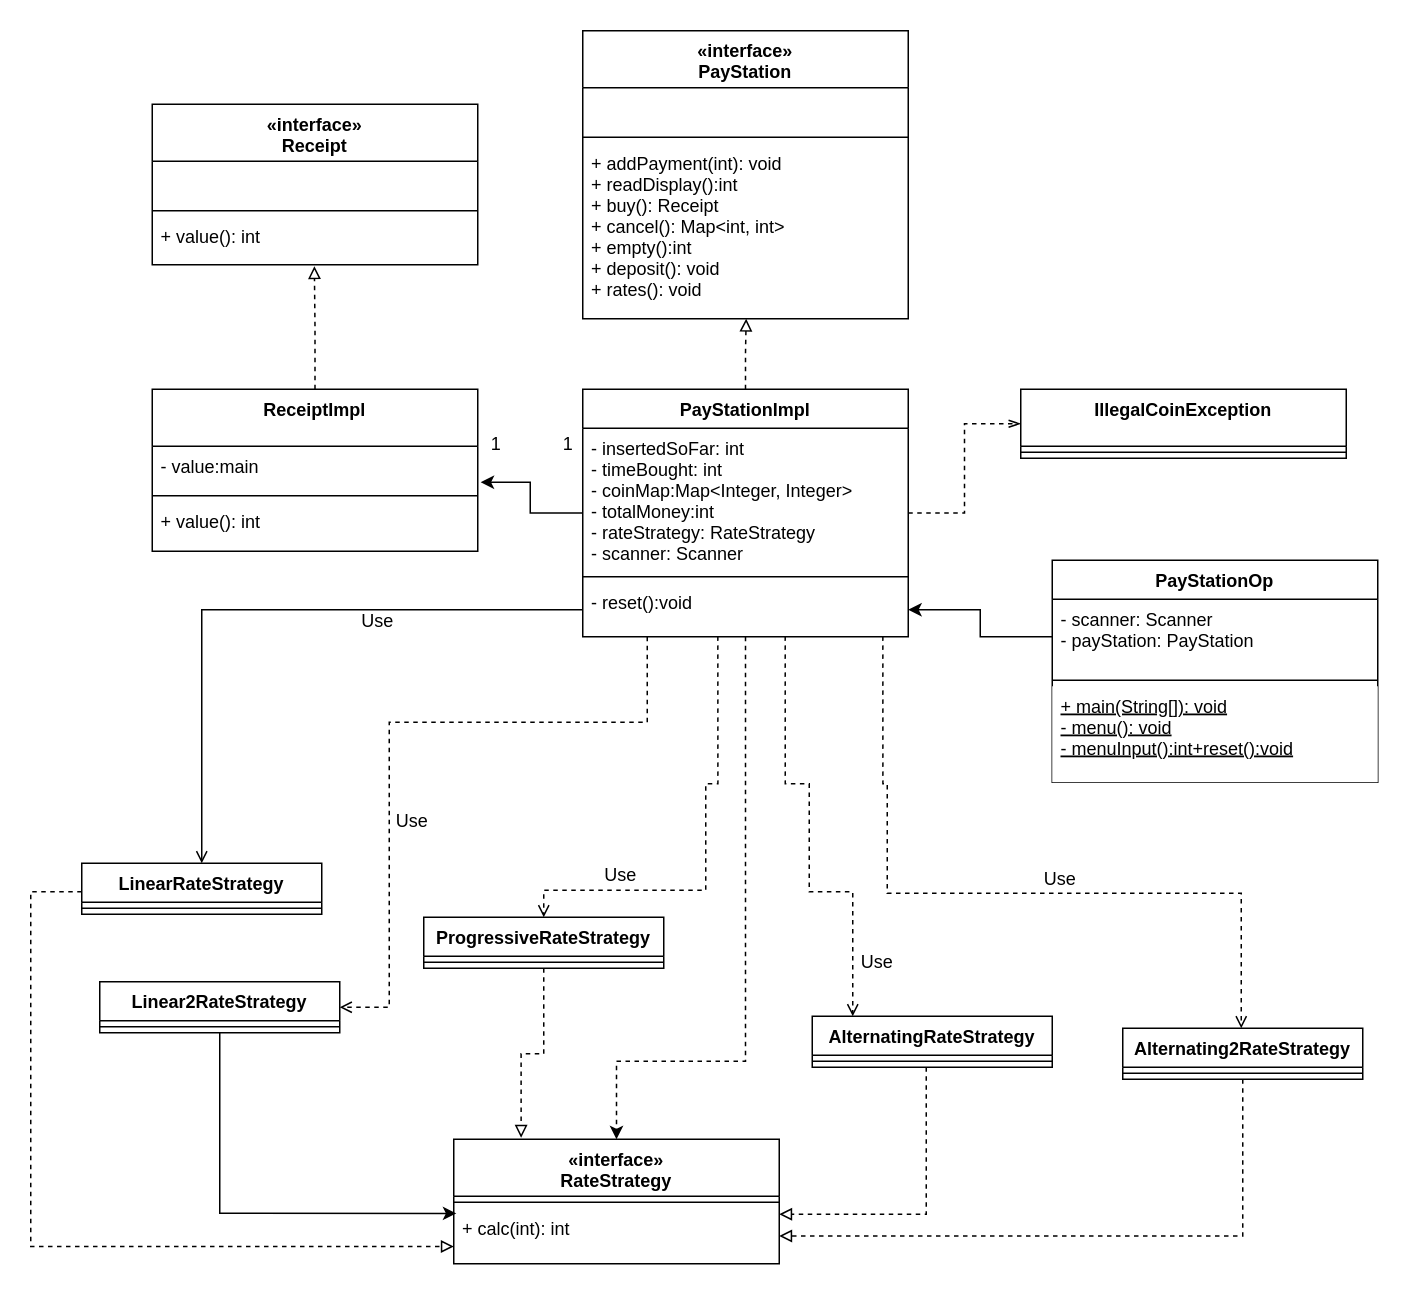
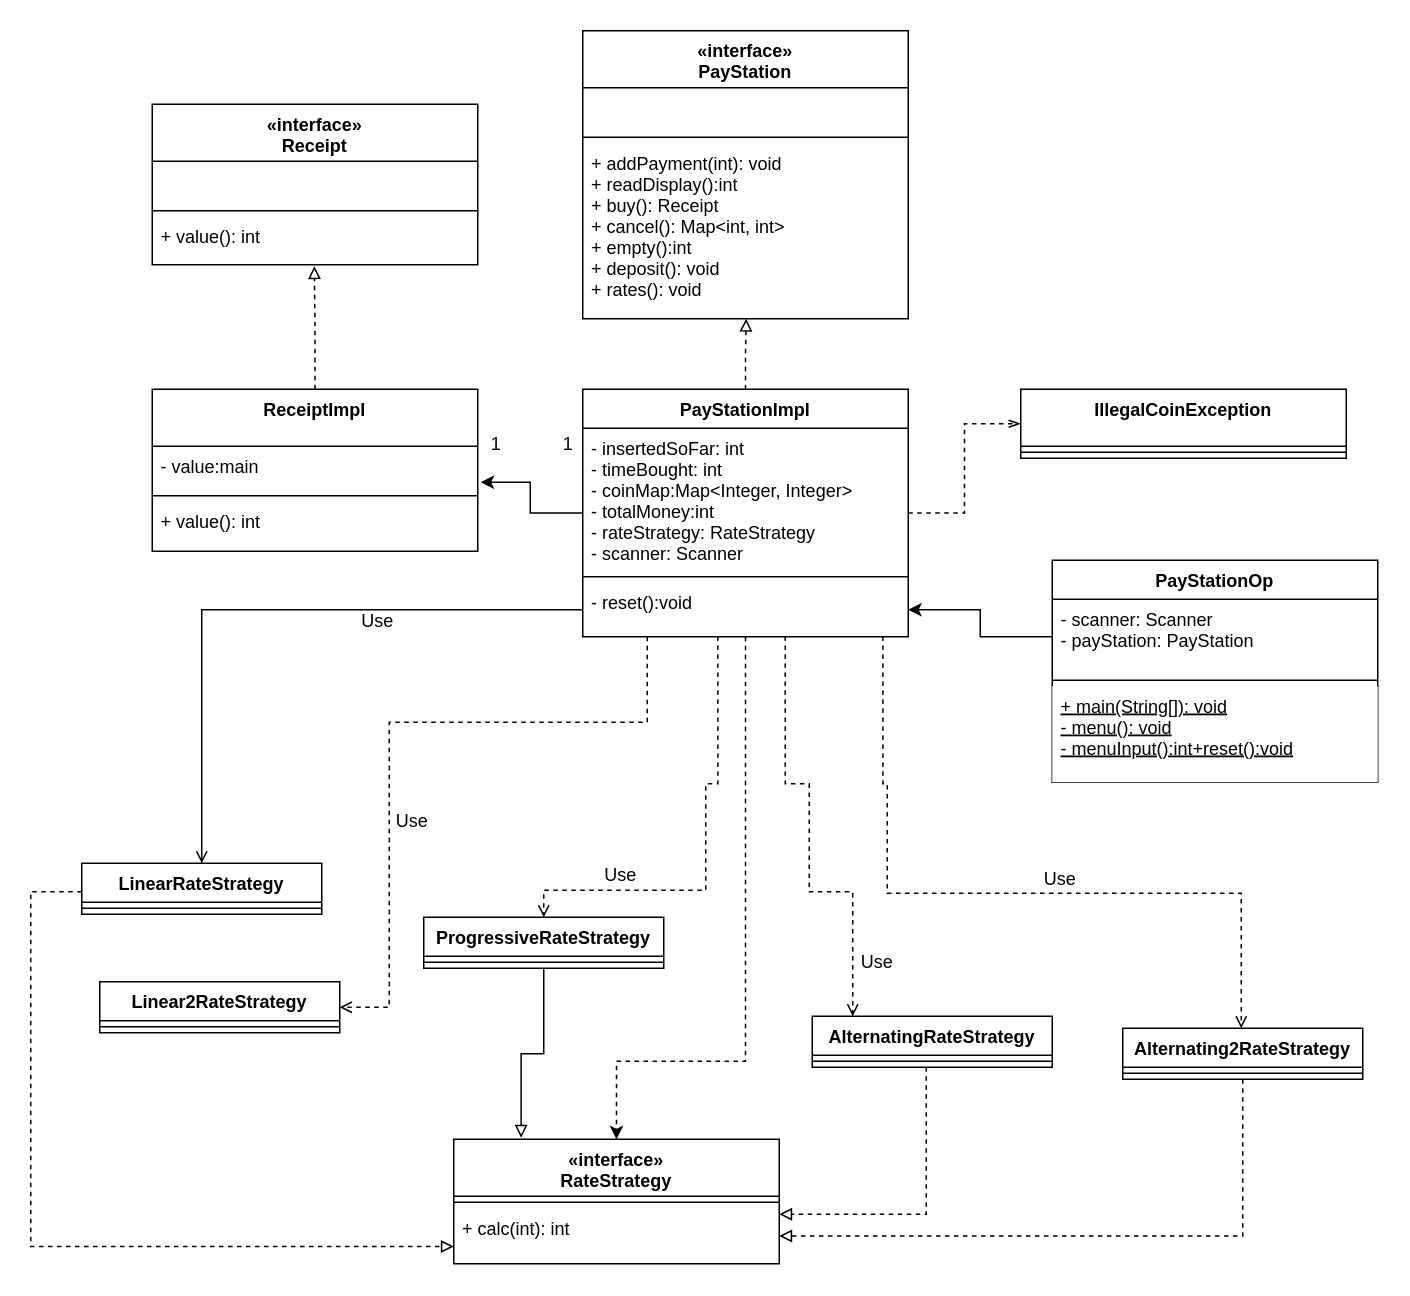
edge "ProgressiveRateStrategy" -> "«interface» RateStrategy": style dashed -> solid
edge "Linear2RateStrategy" -> "+ calc(int): int": removed
